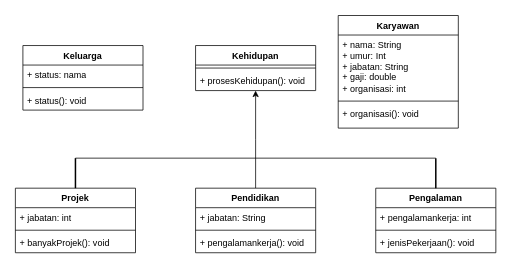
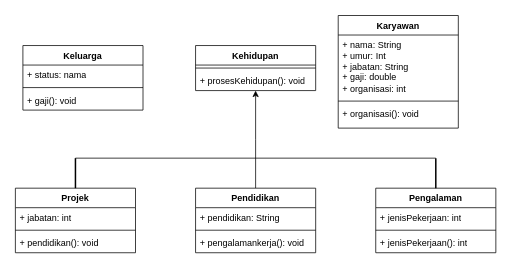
node "+ status(): void": label "+ status(): void" -> "+ gaji(): void"
node "+ jabatan: String": label "+ jabatan: String" -> "+ pendidikan: String"
node "+ pengalamankerja: int": label "+ pengalamankerja: int" -> "+ jenisPekerjaan: int"
node "+ banyakProjek(): void": label "+ banyakProjek(): void" -> "+ pendidikan(): void"
node "+ jenisPekerjaan(): void": label "+ jenisPekerjaan(): void" -> "+ jenisPekerjaan(): int"
